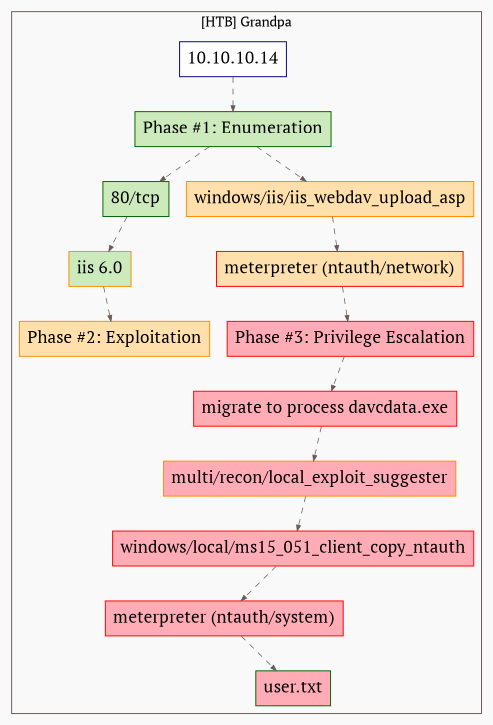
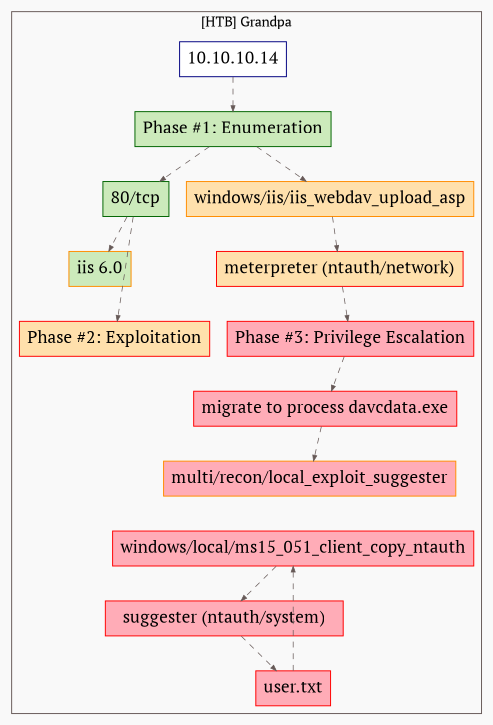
edge "iis 6.0" -> "Phase #2: Exploitation": now "80/tcp" -> "Phase #2: Exploitation"
node "Phase #2: Exploitation": color darkorange -> red
edge "multi/recon/local_exploit_suggester" -> "windows/local/ms15_051_client_copy_ntauth": now "user.txt" -> "windows/local/ms15_051_client_copy_ntauth"
node "meterpreter (ntauth/system)": label "meterpreter (ntauth/system)" -> "suggester (ntauth/system)"
node "user.txt": color darkgreen -> red
